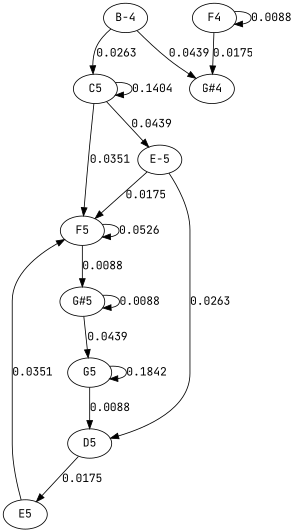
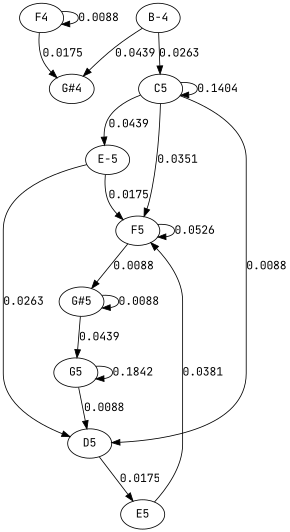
edge "C5" -- "D5": added, label "0.0088"
edge "F5" -- "E5": label "0.0351" -> "0.0381"
